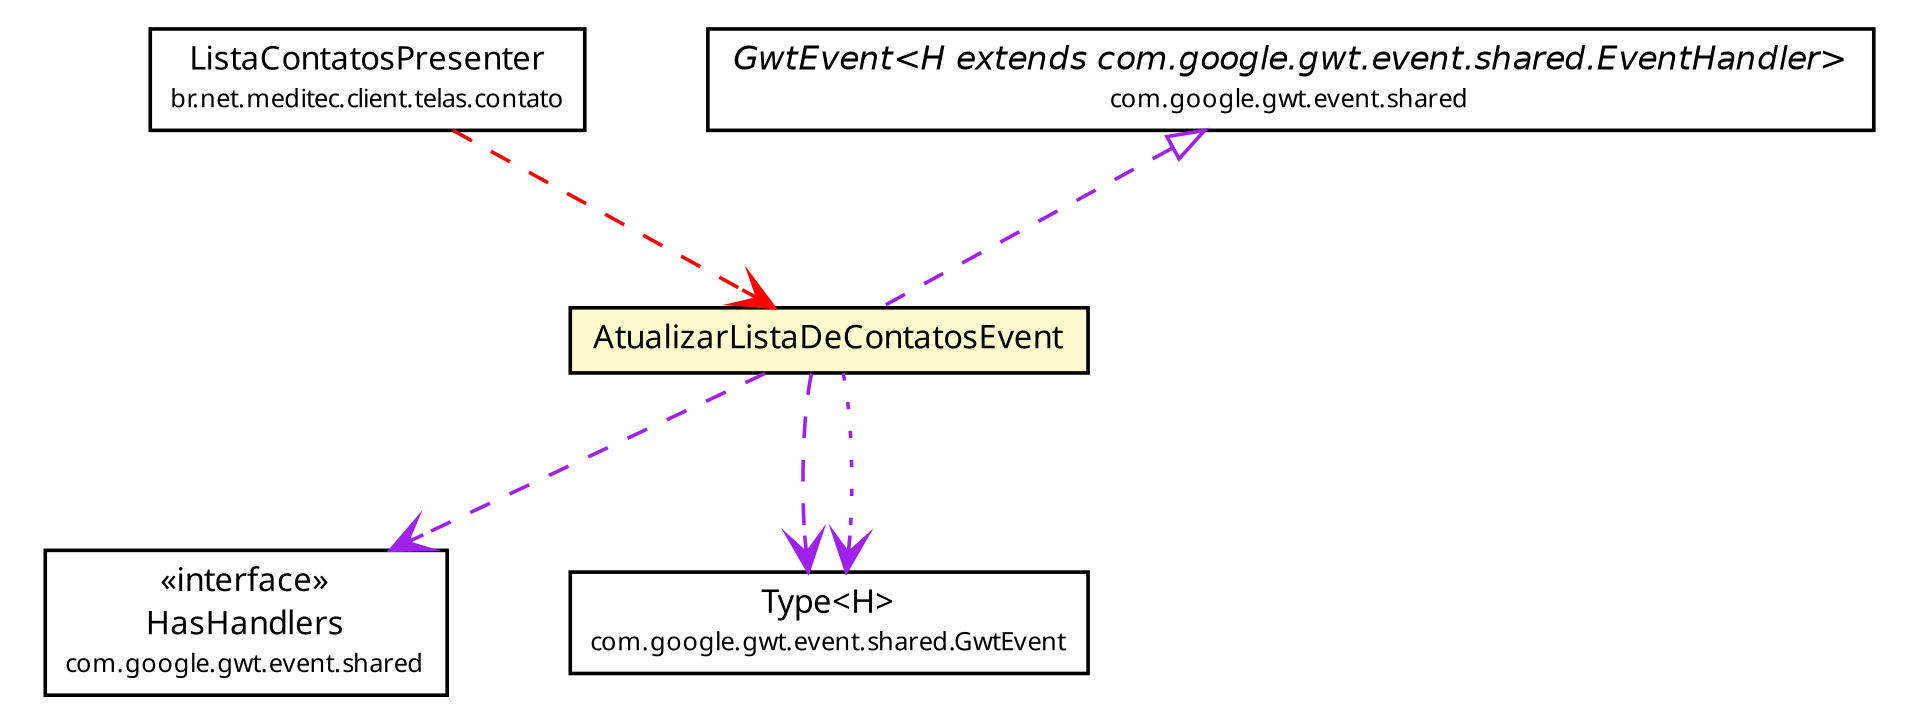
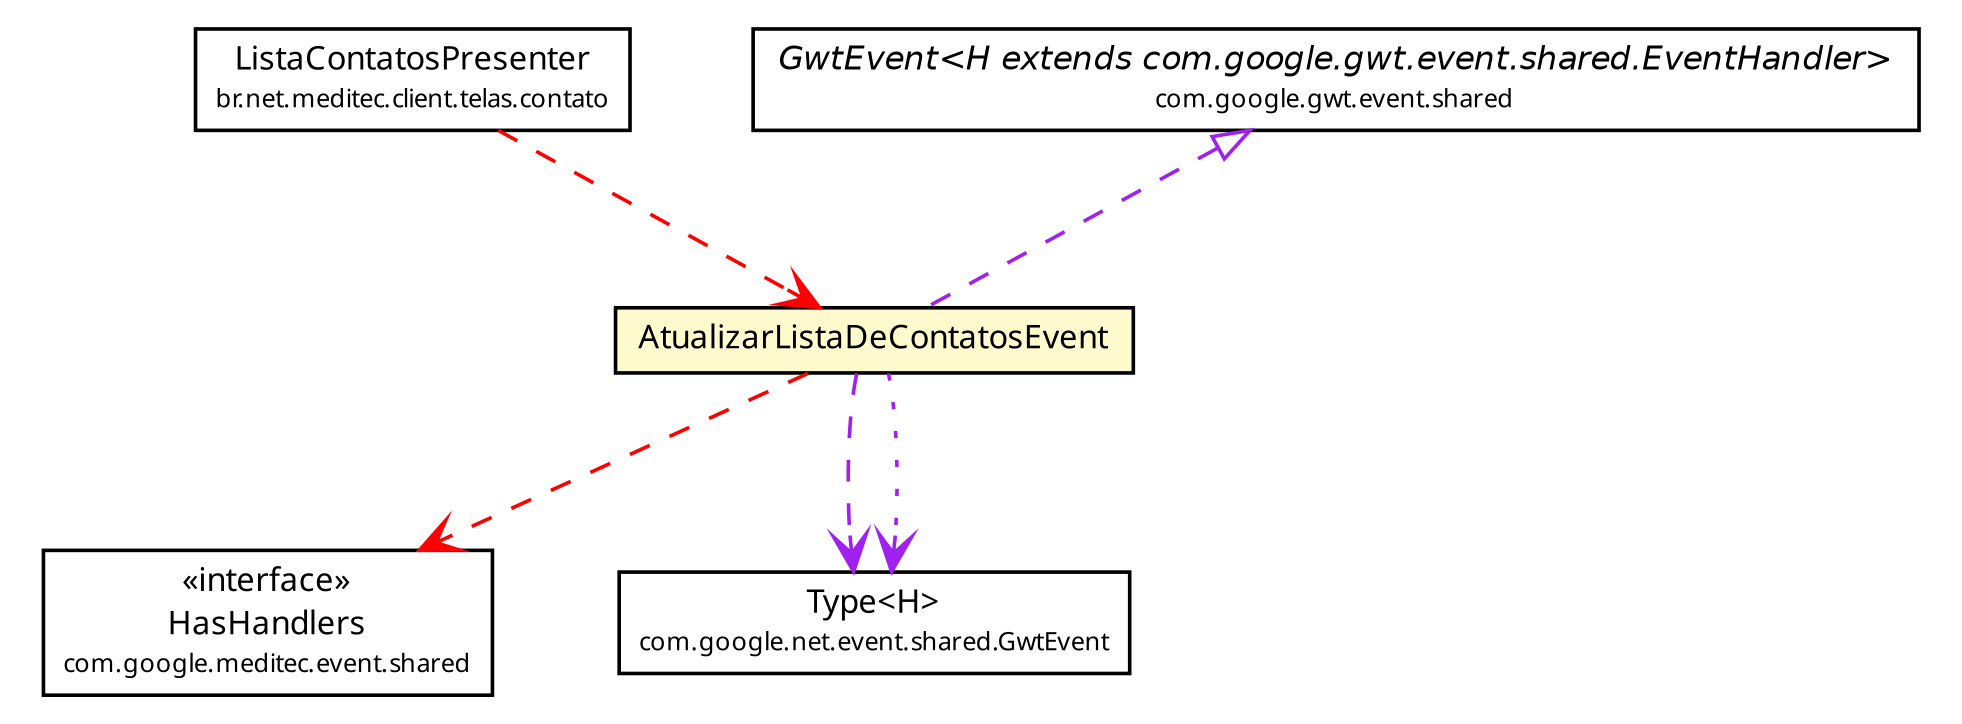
edge "AtualizarListaDeContatosEvent" -> "HasHandlers": color purple -> red
node "Type<H>": text "com.google.gwt.event.shared.GwtEvent" -> "com.google.net.event.shared.GwtEvent"
node "HasHandlers": text "com.google.gwt.event.shared" -> "com.google.meditec.event.shared"
